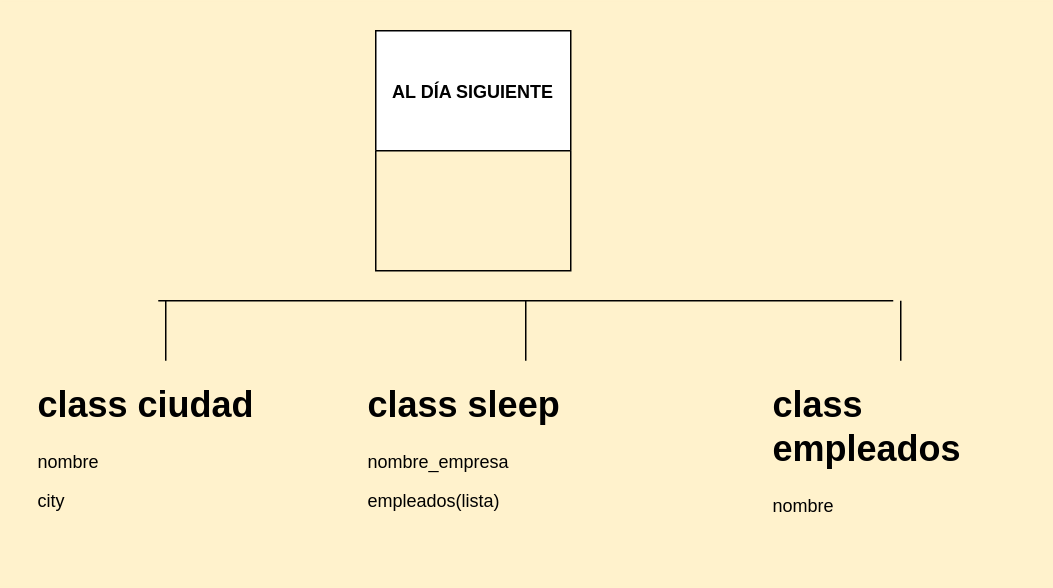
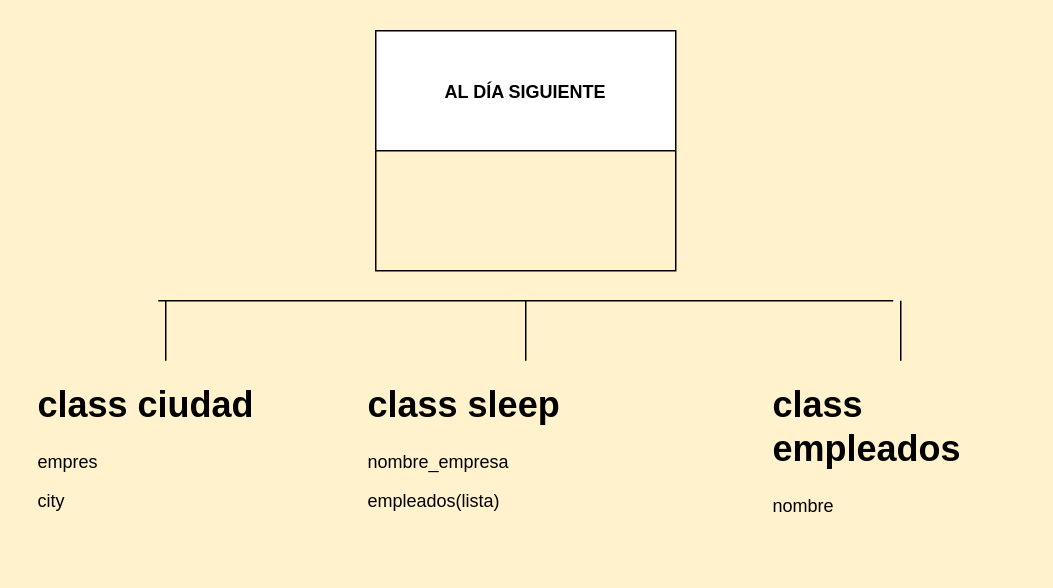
node "AL DÍA SIGUIENTE": size 195x240 -> 300x240
node "class ciudadnombre city": label "class ciudadnombre city" -> "class ciudadempres city"
